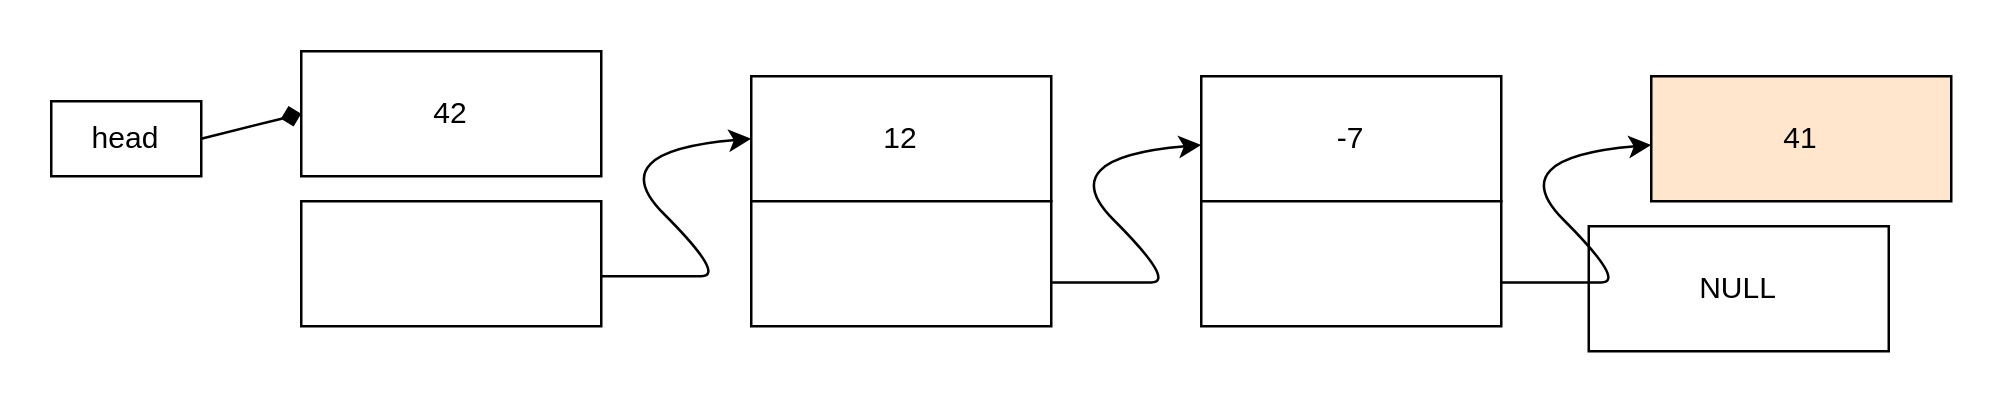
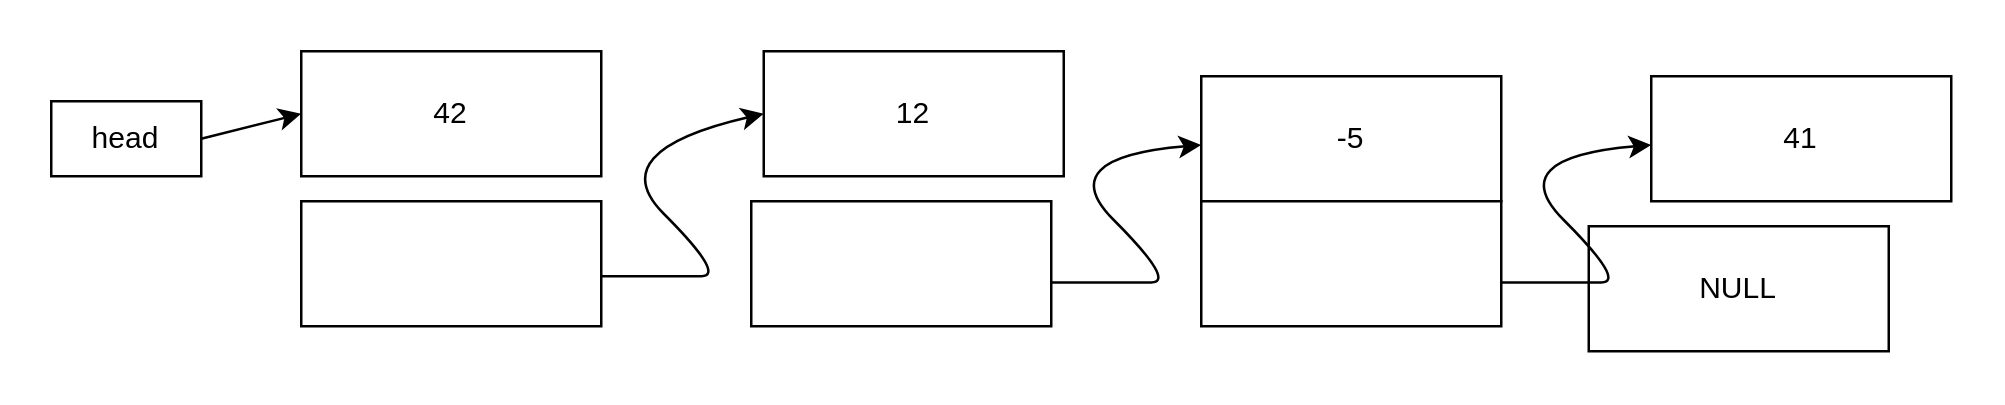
edge "head" -> "42": arrowhead diamond -> classic
node "12": moved (901, 139) -> (914, 114)
node "-7": label "-7" -> "-5"
node "41": fillcolor #ffe6cc -> #ffffff
